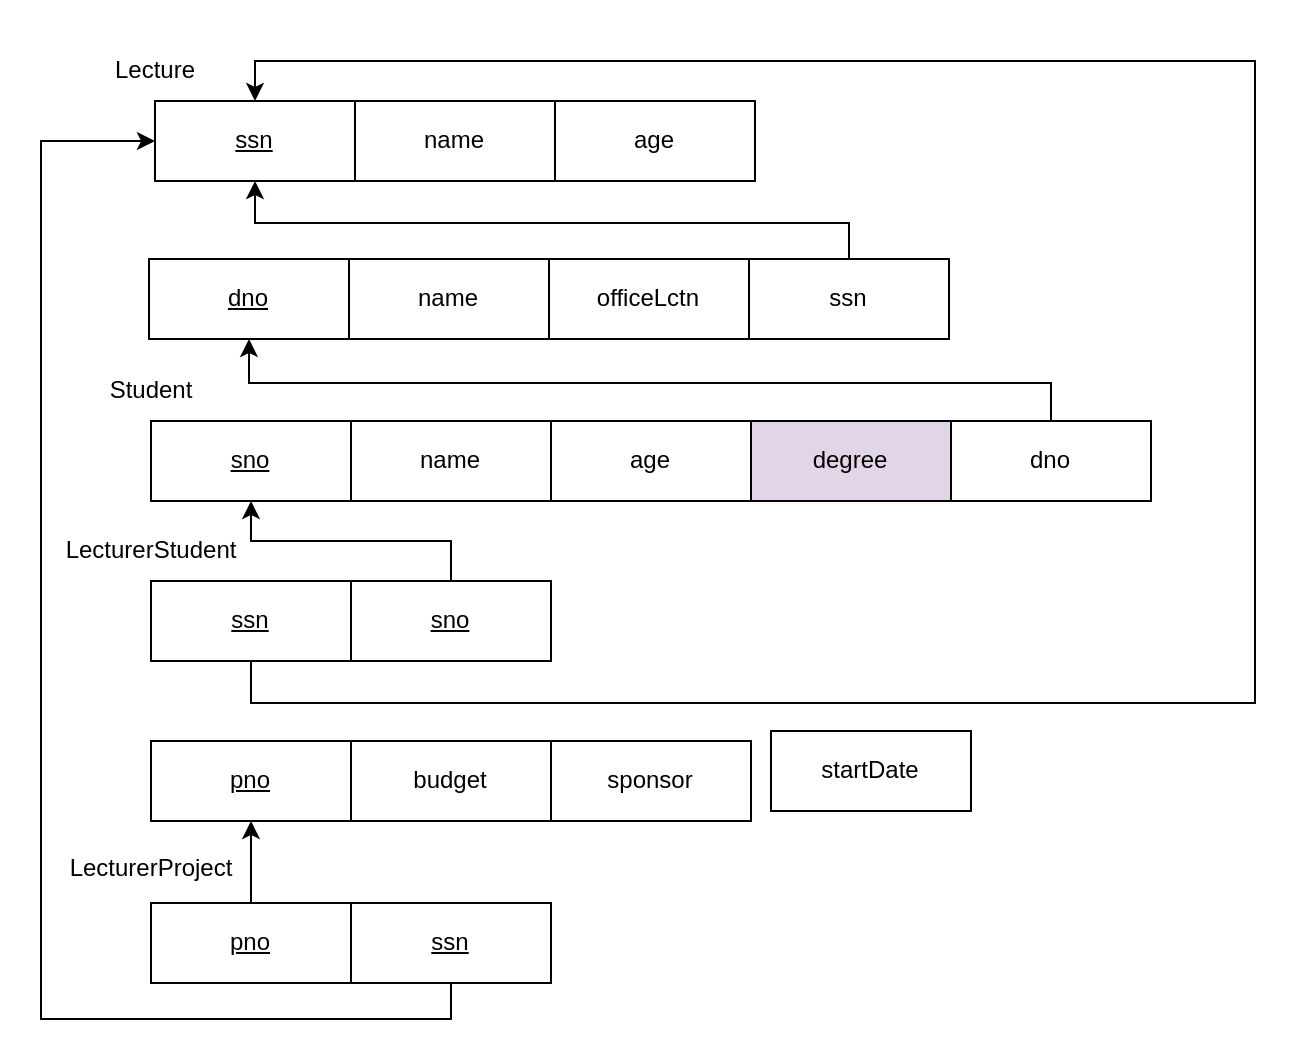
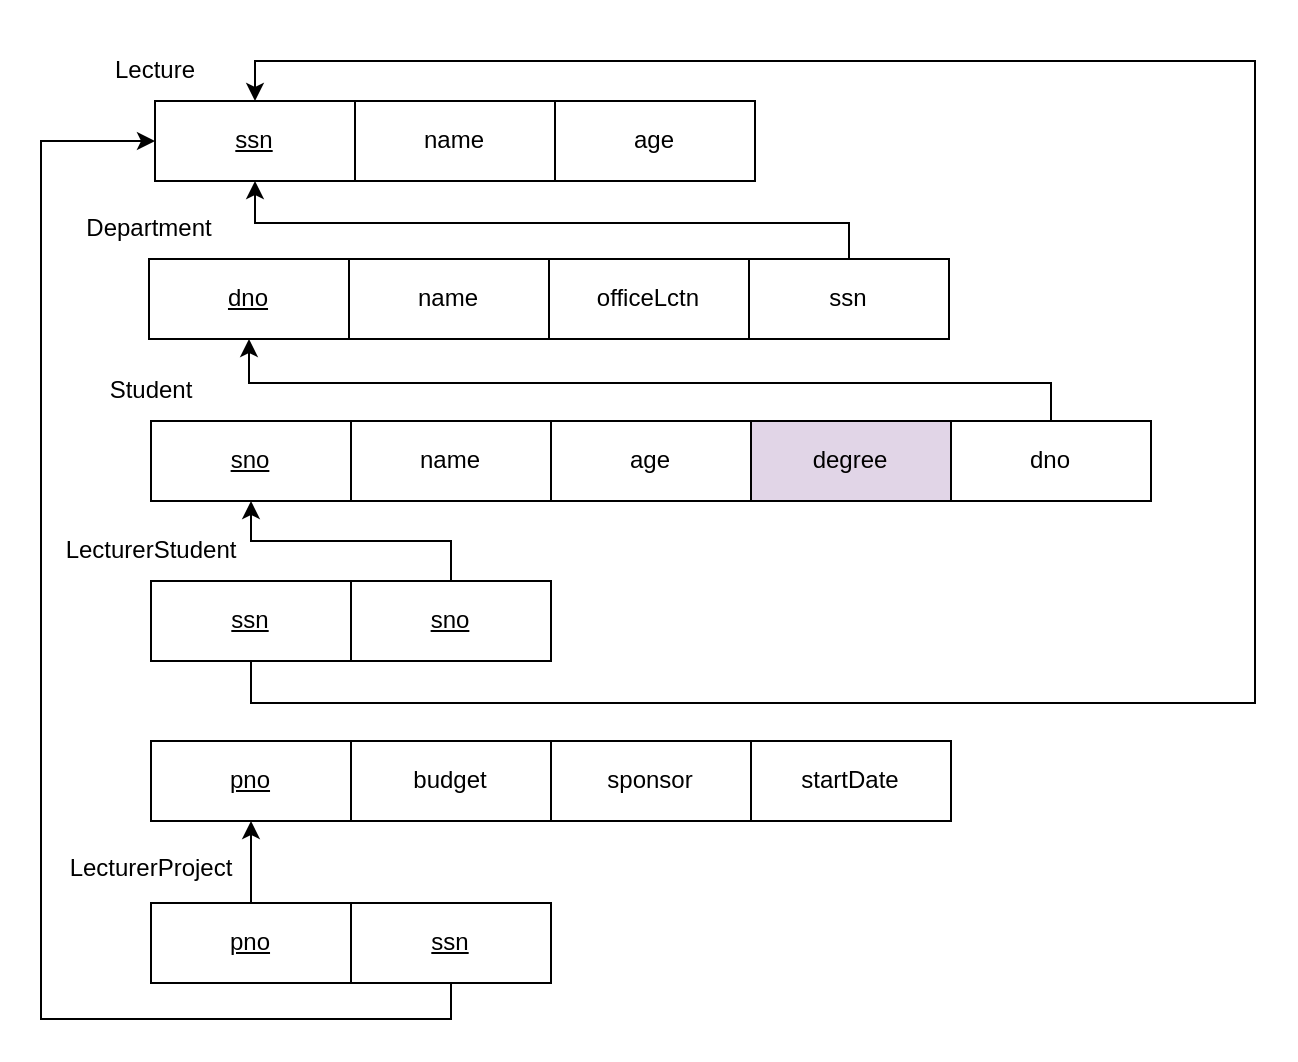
node "Department": added
node "startDate": moved (871, 771) -> (851, 781)
